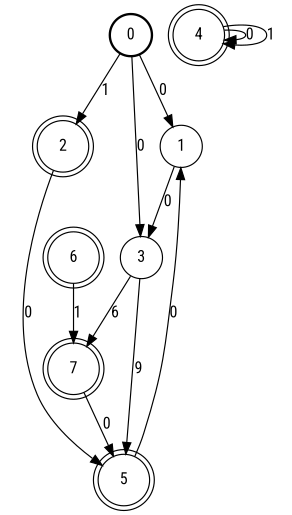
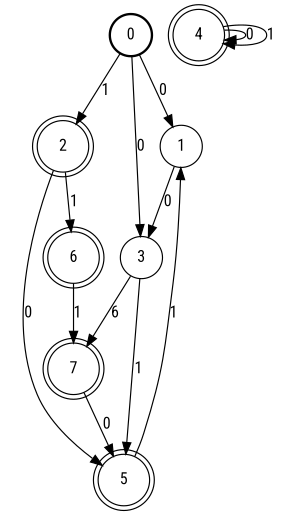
edge "2" -> "6": added, label "1"
edge "5" -> "1": label "0" -> "1"
edge "3" -> "5": label "9" -> "1"
